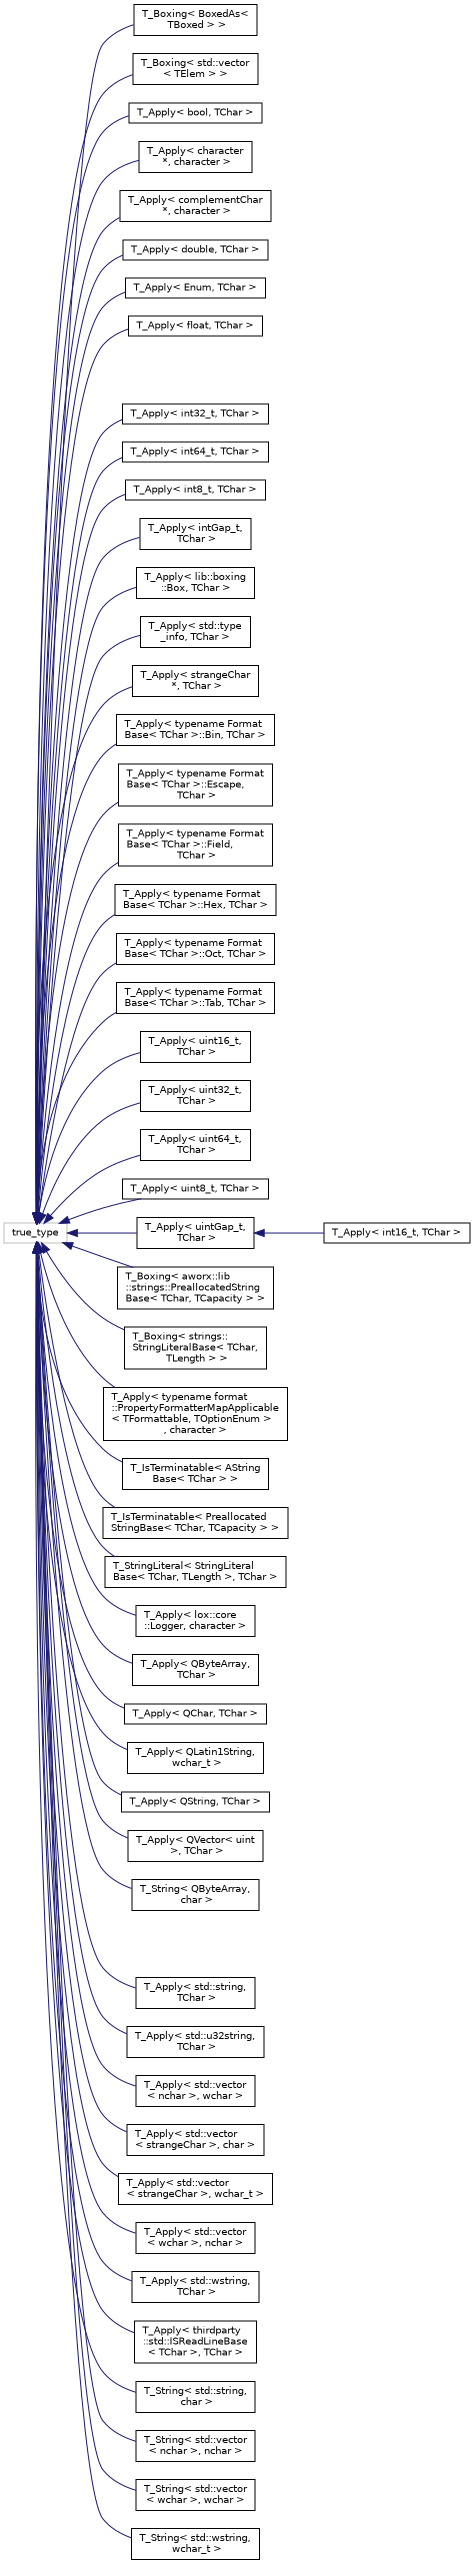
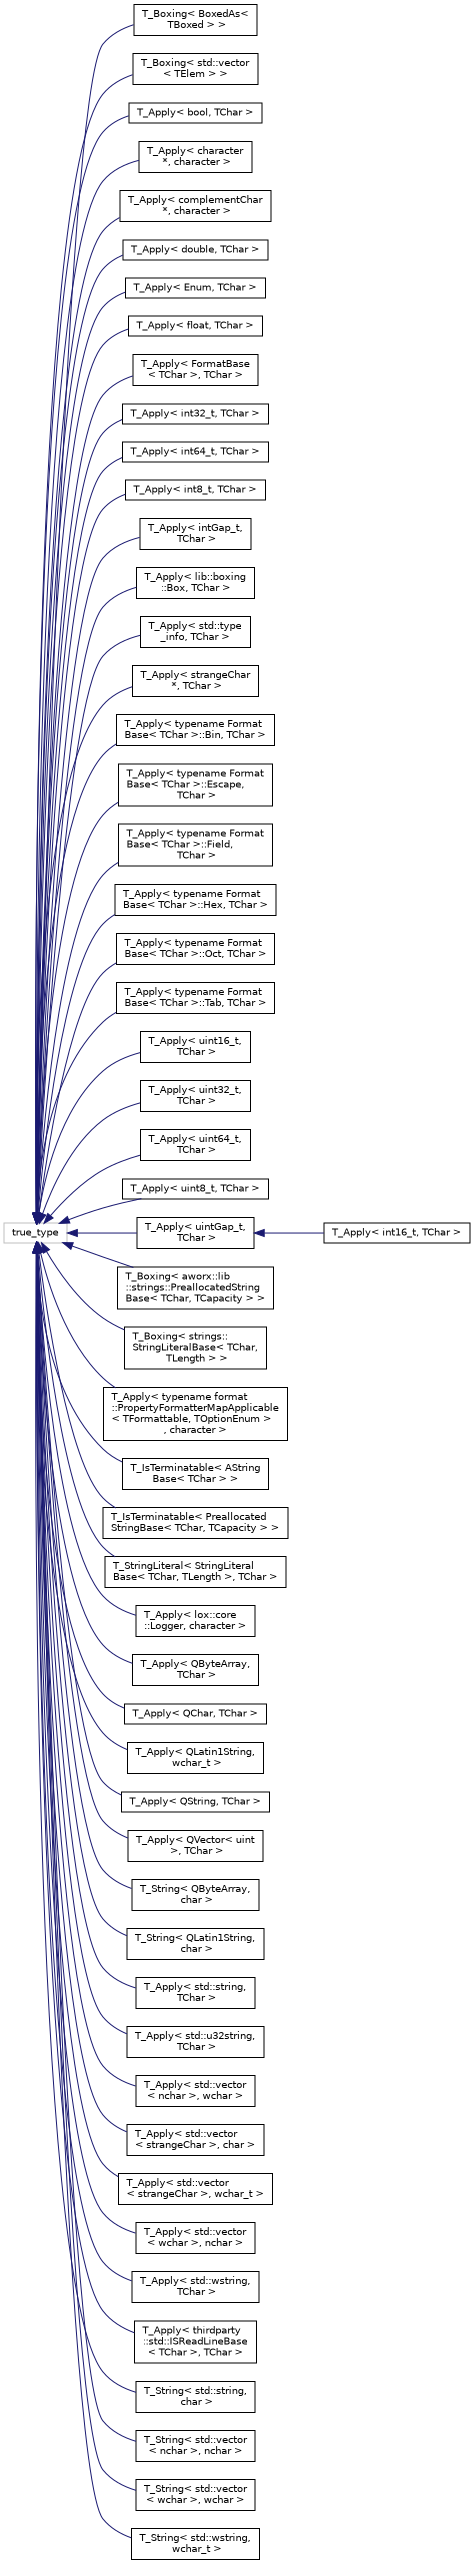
node "T_Apply< FormatBase < TChar >, TChar >": added
node "T_String< QLatin1String, char >": added
